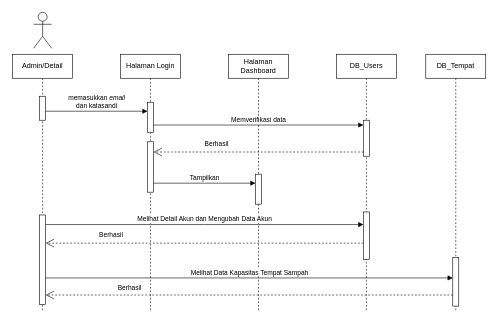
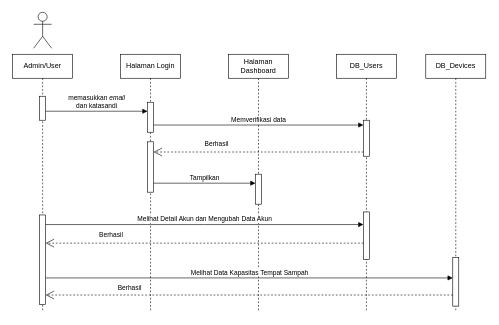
node "Admin/Detail": label "Admin/Detail" -> "Admin/User"
node "DB_Tempat": label "DB_Tempat" -> "DB_Devices"
